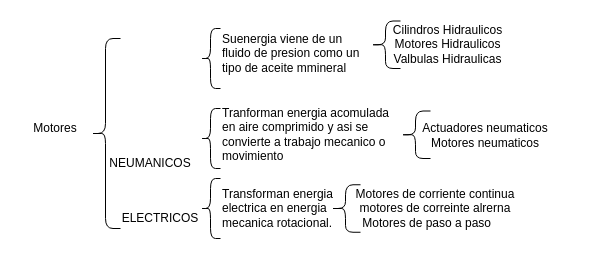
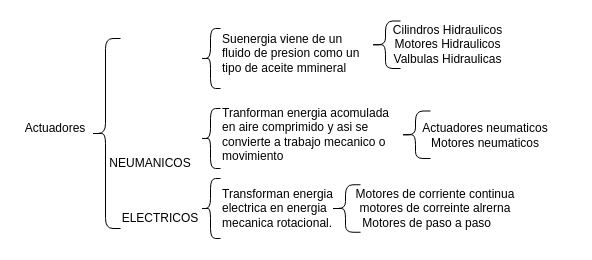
node "Motores": label "Motores" -> "Actuadores"
